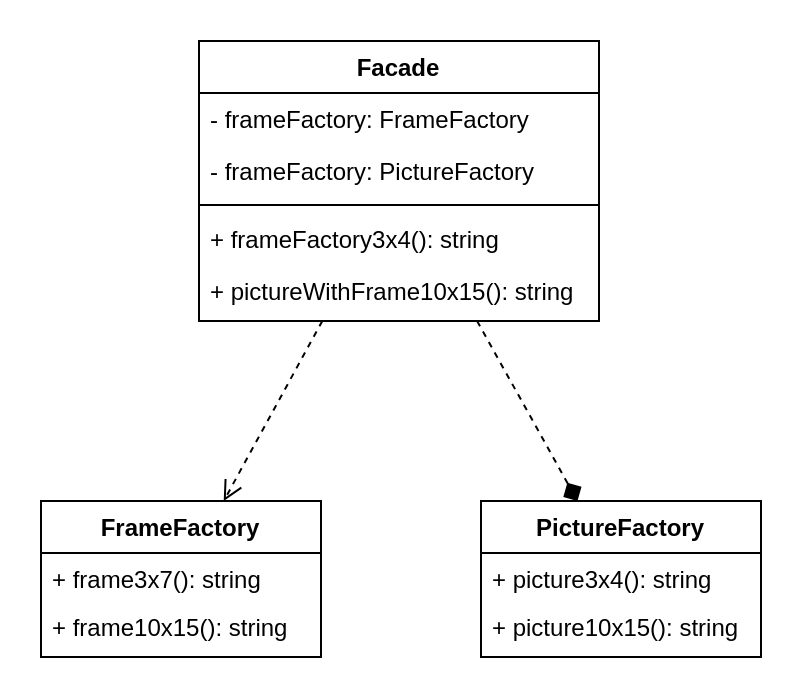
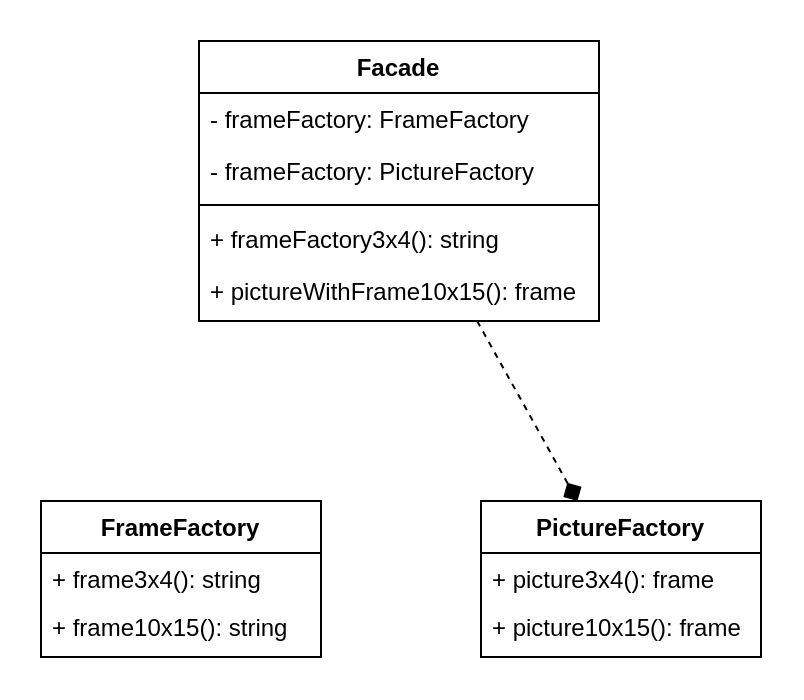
node "+ pictureWithFrame10x15(): string": label "+ pictureWithFrame10x15(): string" -> "+ pictureWithFrame10x15(): frame"
edge "Facade" -> "FrameFactory": removed
node "+ frame3x7(): string": label "+ frame3x7(): string" -> "+ frame3x4(): string"
node "+ picture3x4(): string": label "+ picture3x4(): string" -> "+ picture3x4(): frame"
node "+ picture10x15(): string": label "+ picture10x15(): string" -> "+ picture10x15(): frame"
